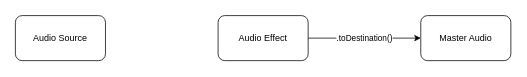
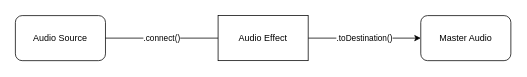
edge "Audio Source" -- "Audio Effect": added, label ".connect()"
node "Audio Effect": shape rounded rectangle -> rectangle
